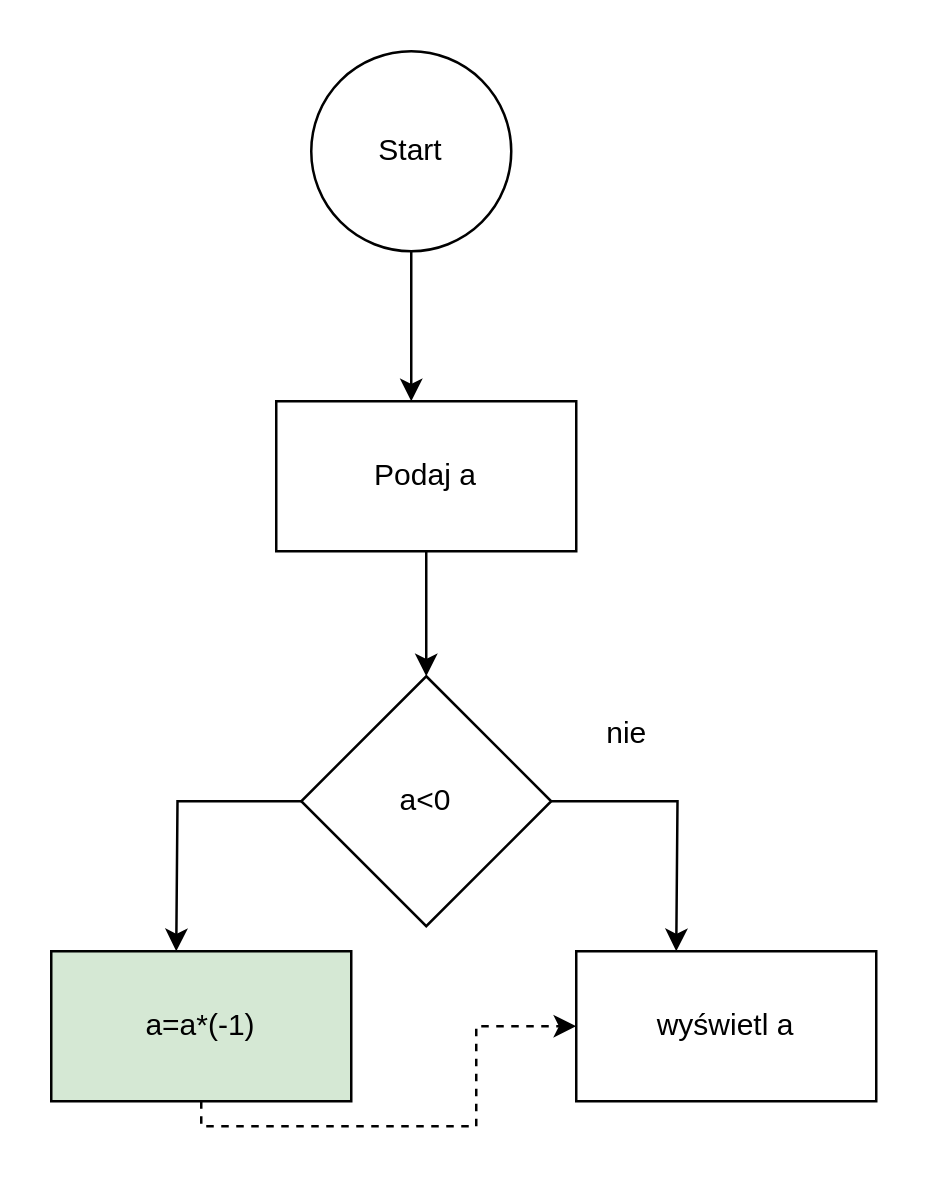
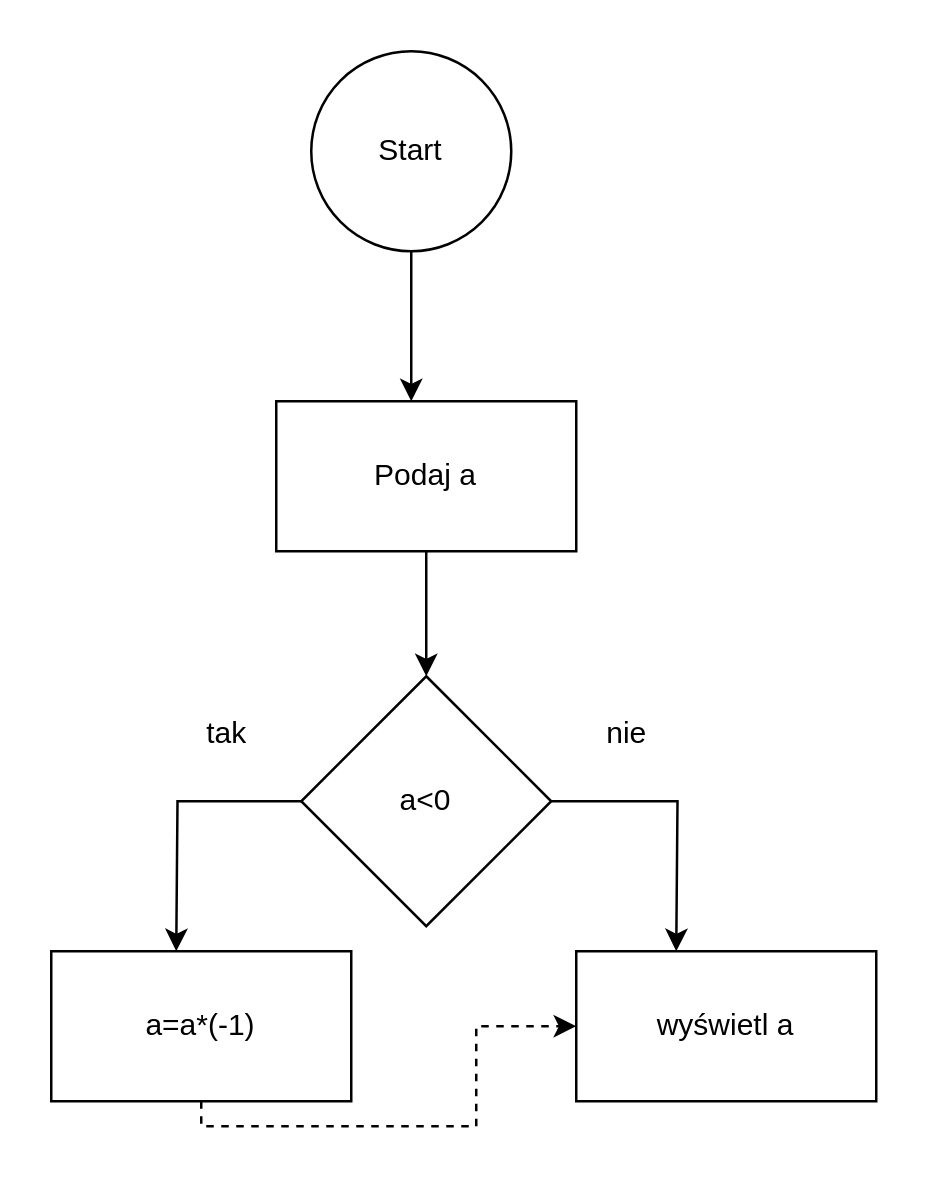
node "tak": added
node "a=a*(-1)": fillcolor #d5e8d4 -> #ffffff
